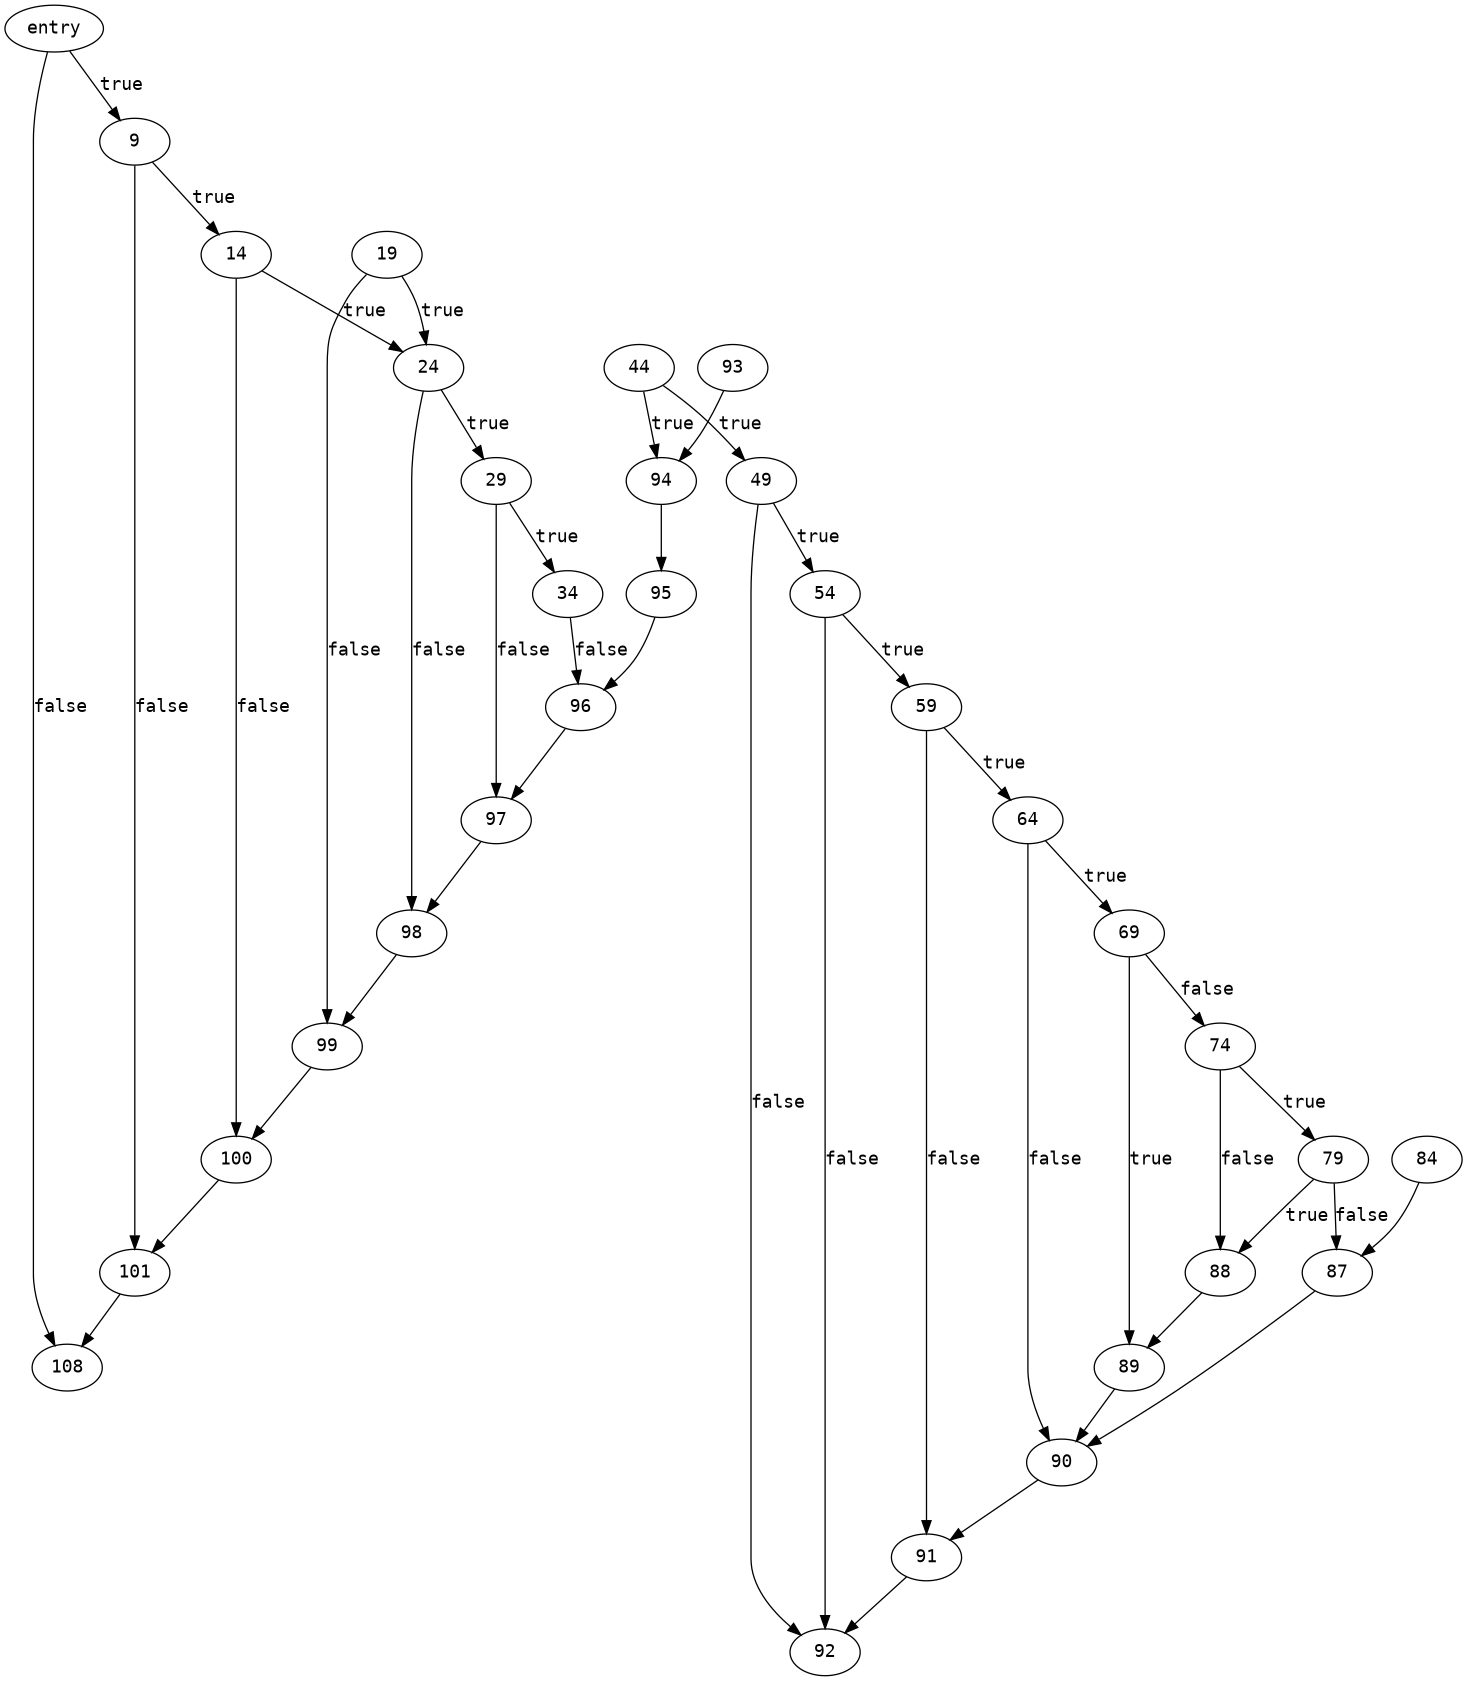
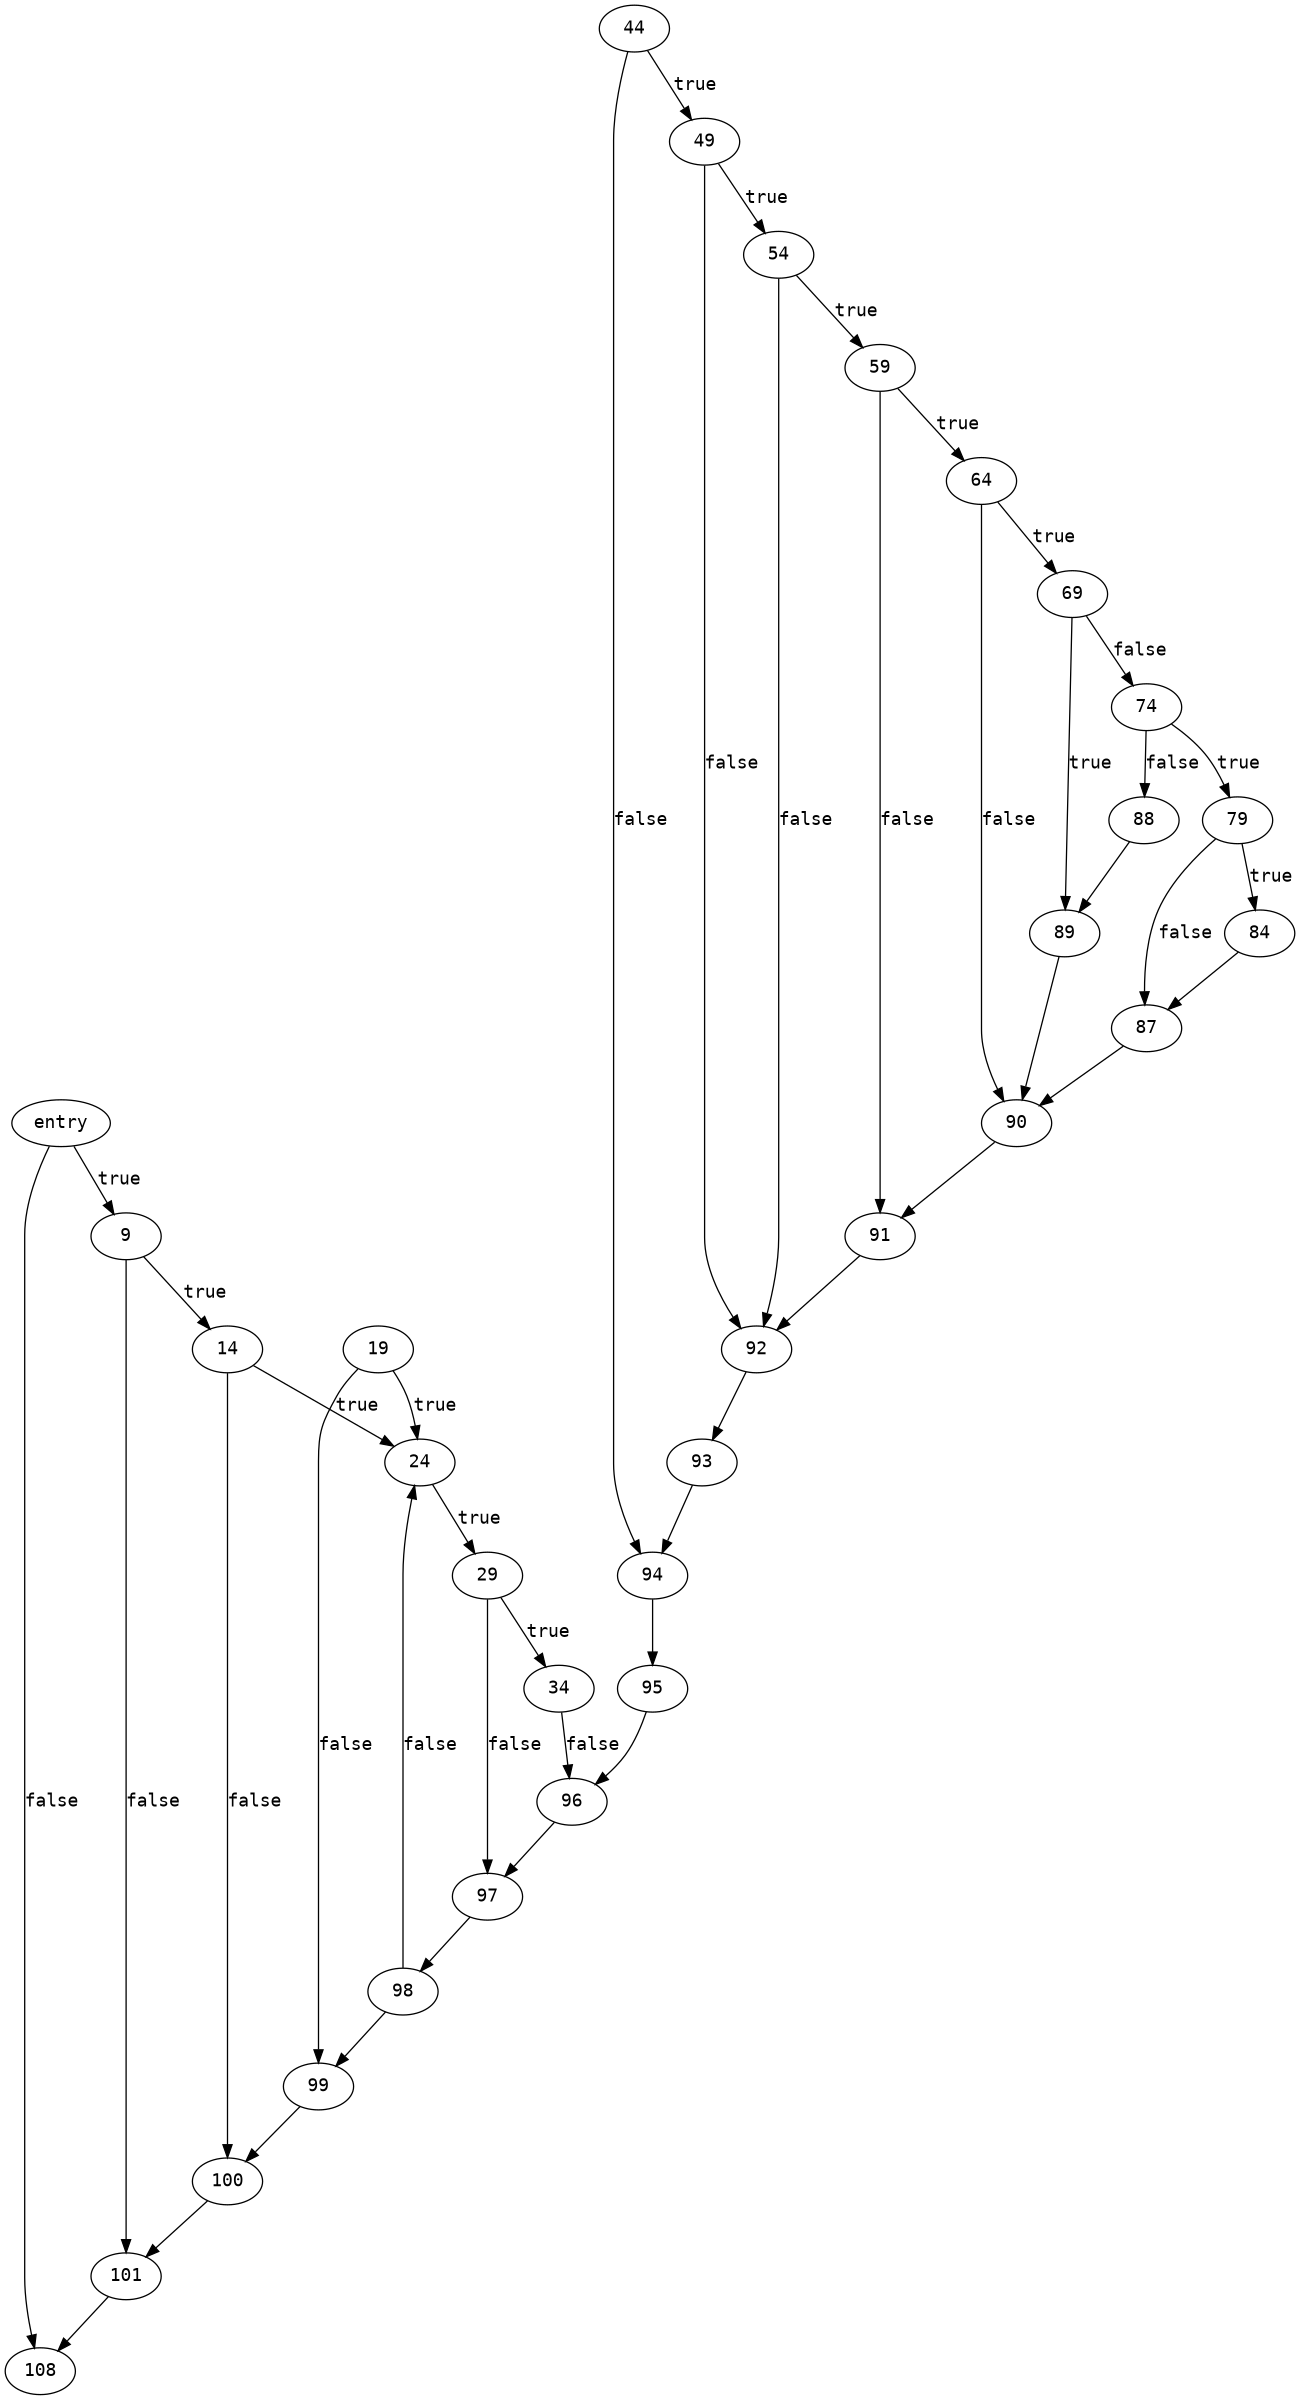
edge "44" -> "94": label "true" -> "false"
edge "24" -> "98": reversed
edge "79" -> "88": now "79" -> "84"
edge "92" -> "93": added
